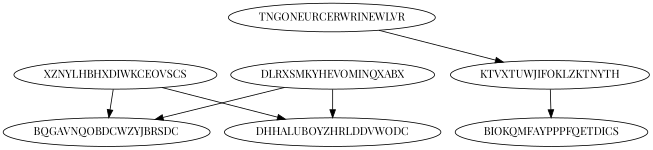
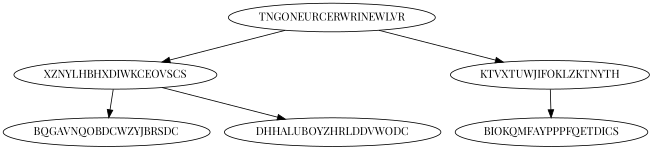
edge "TNGONEURCERWRINEWLVR" -> "XZNYLHBHXDIWKCEOVSCS": added
node "DLRXSMKYHEVOMINQXABX": removed
